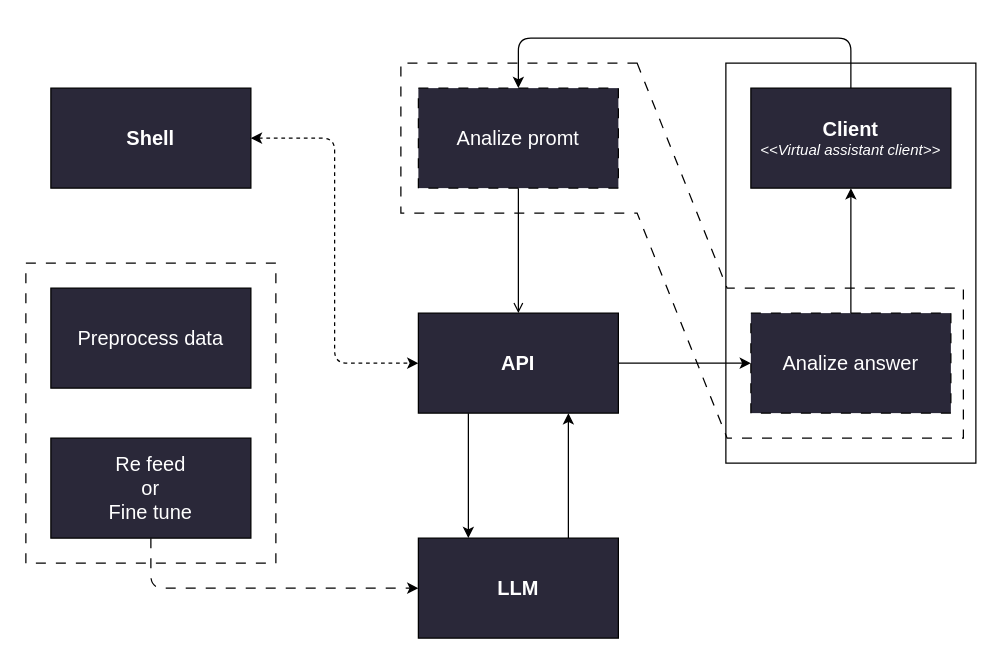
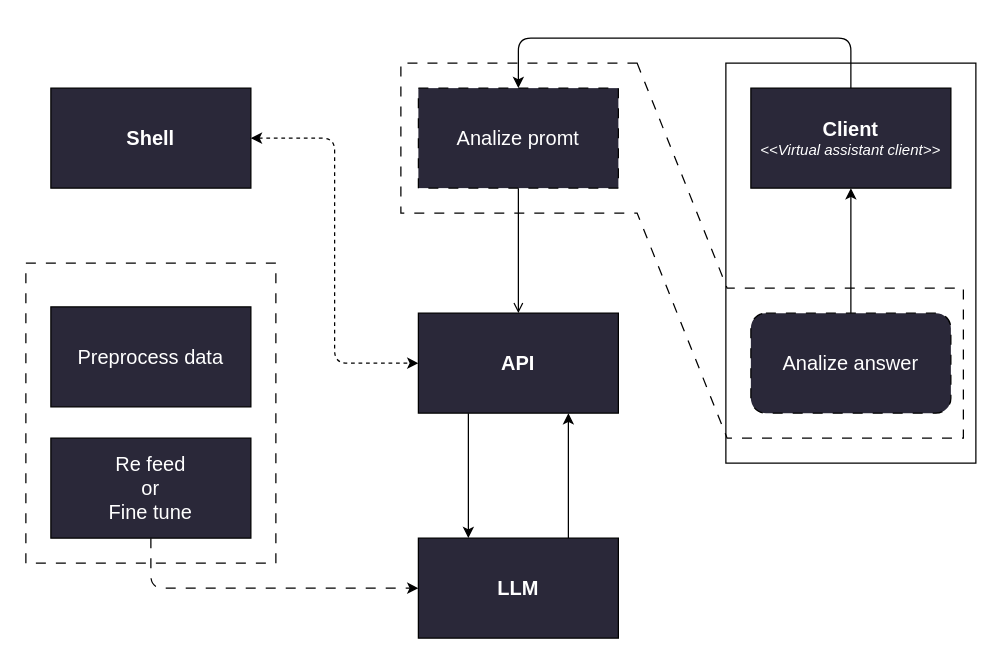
node "Preprocess data": moved (151, 338) -> (151, 357)
edge "API" -> "Analize answer": removed
node "Analize answer": shape rectangle -> rounded rectangle
